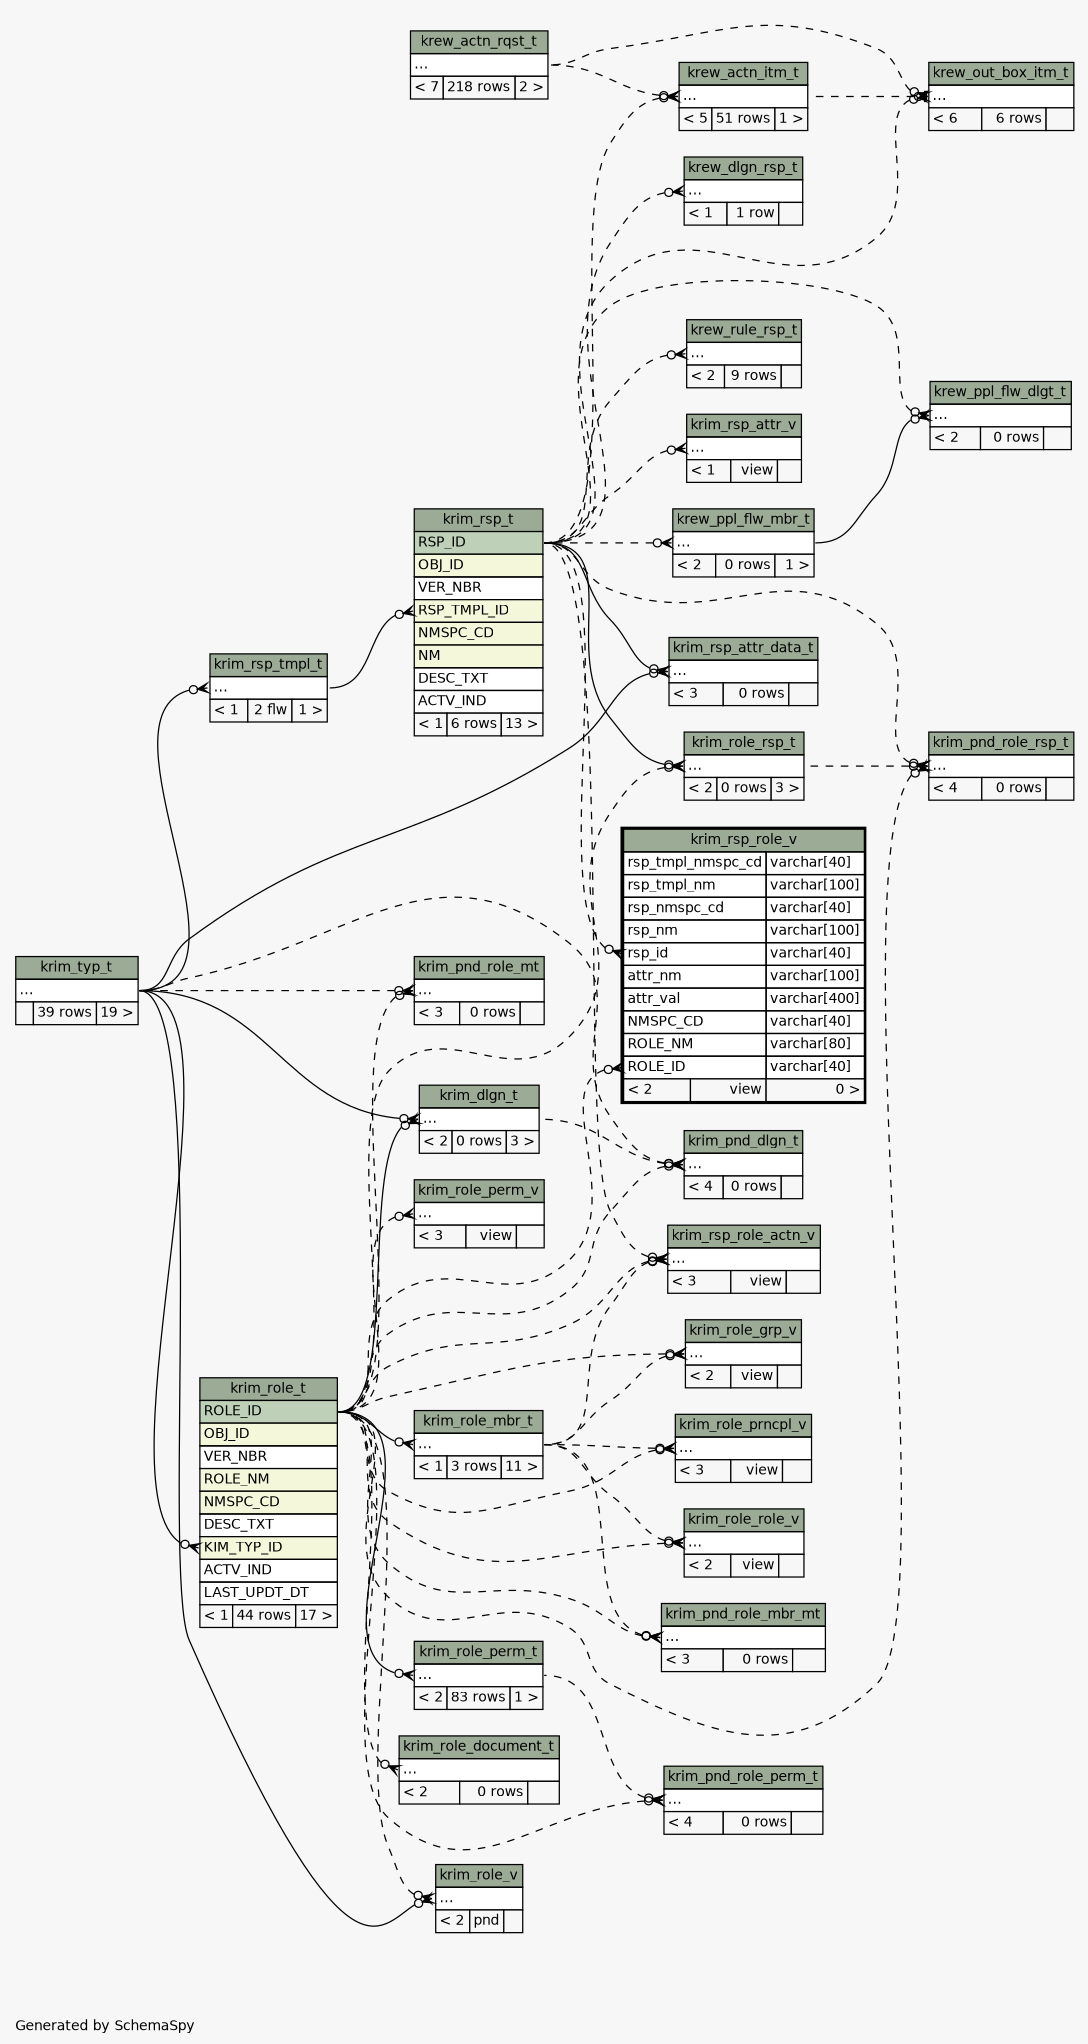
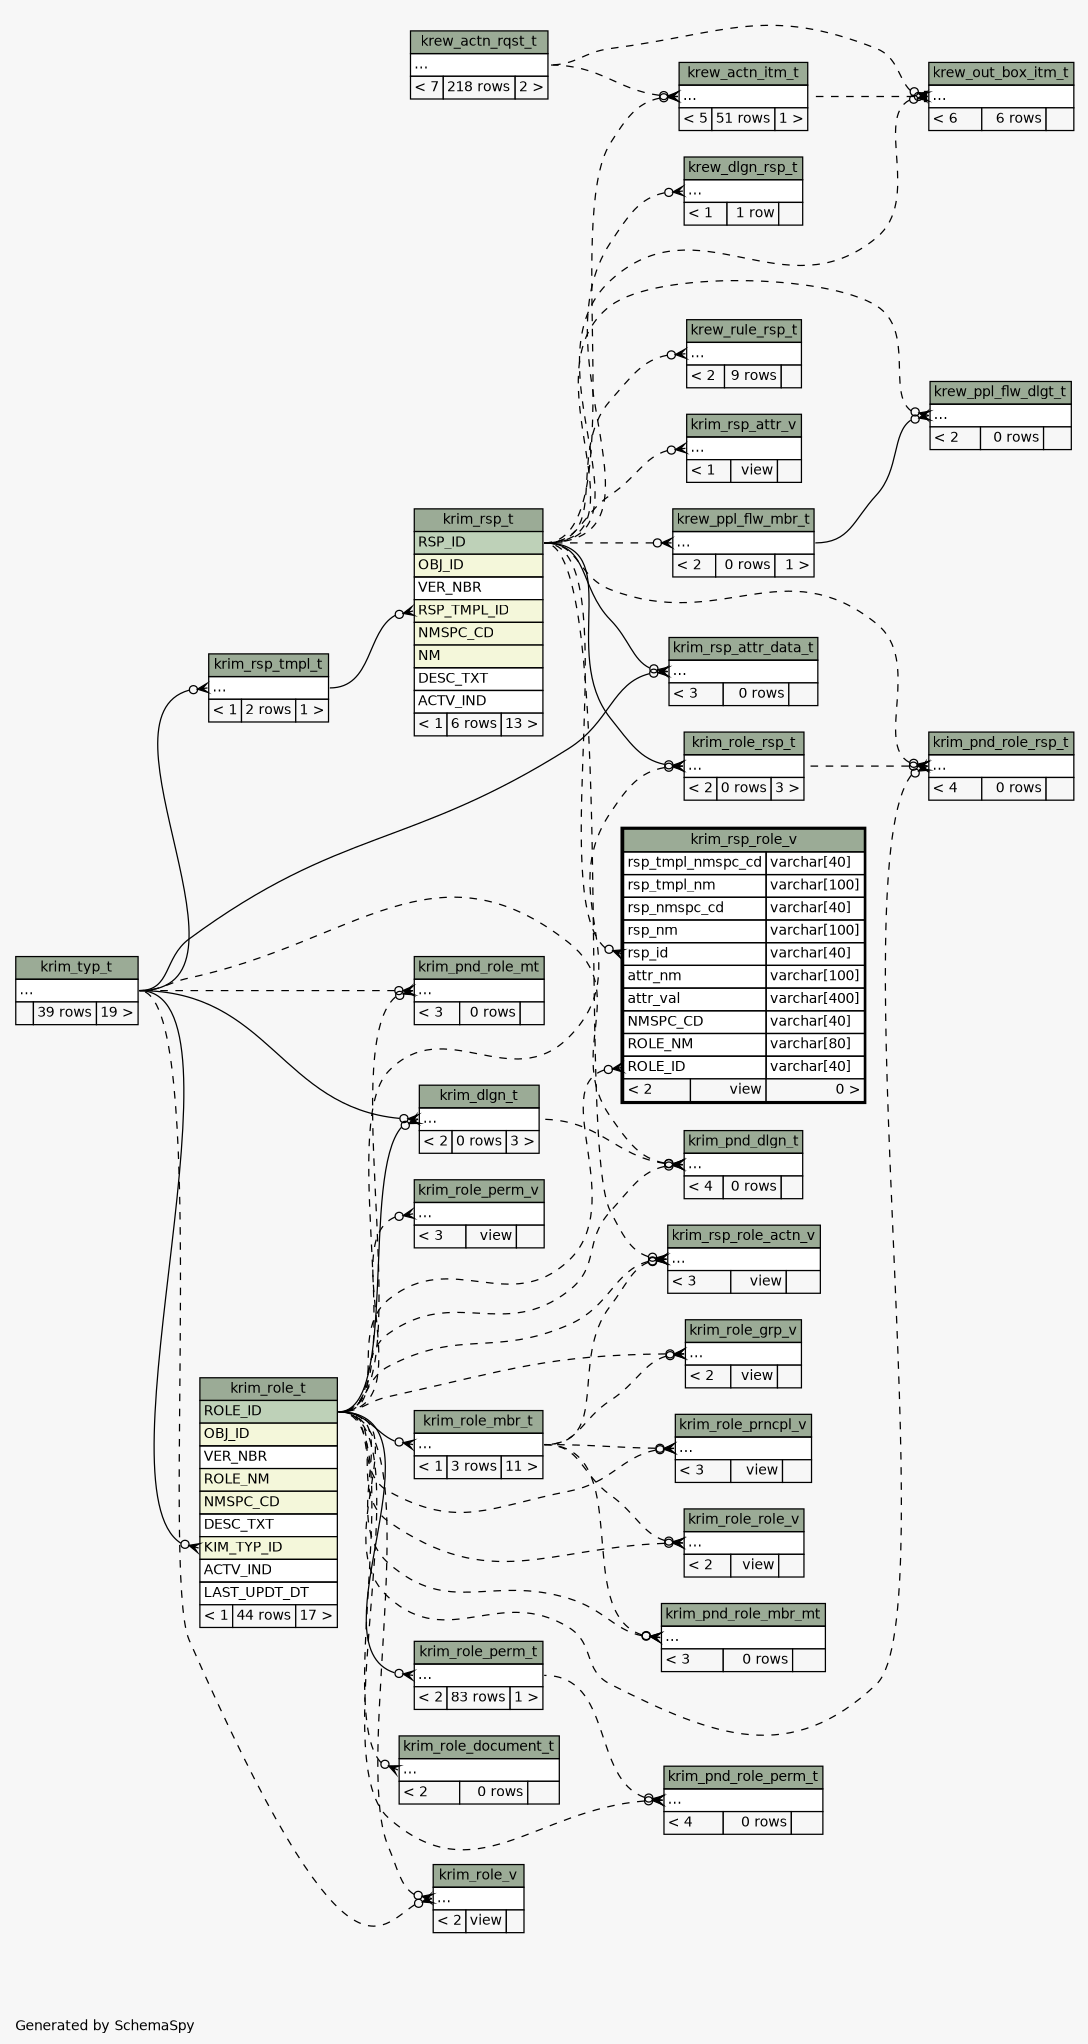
node "krim_rsp_tmpl_t": text "2 flw" -> "2 rows"
edge "krim_typ_t" -> "krim_role_v": style solid -> dashed
node "krim_role_v": text "pnd" -> "view"
